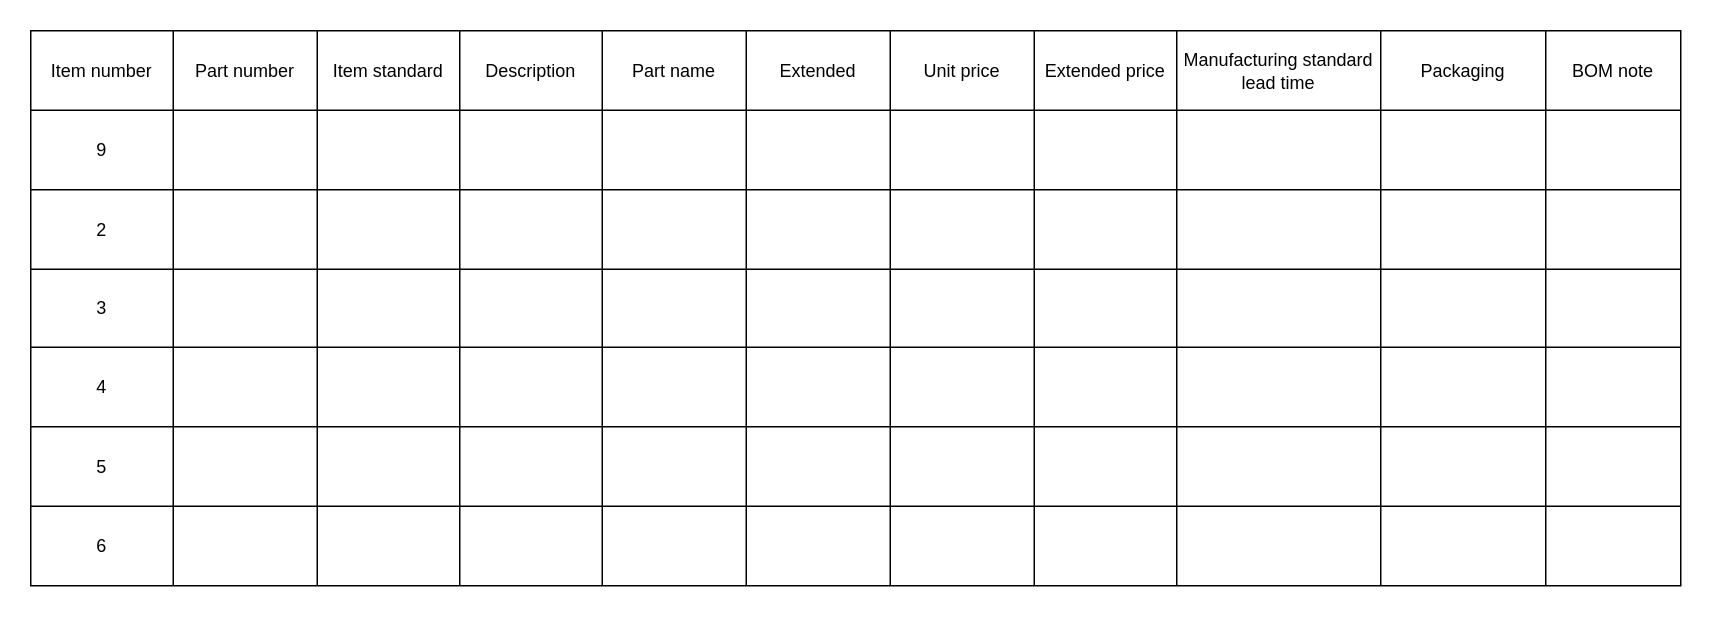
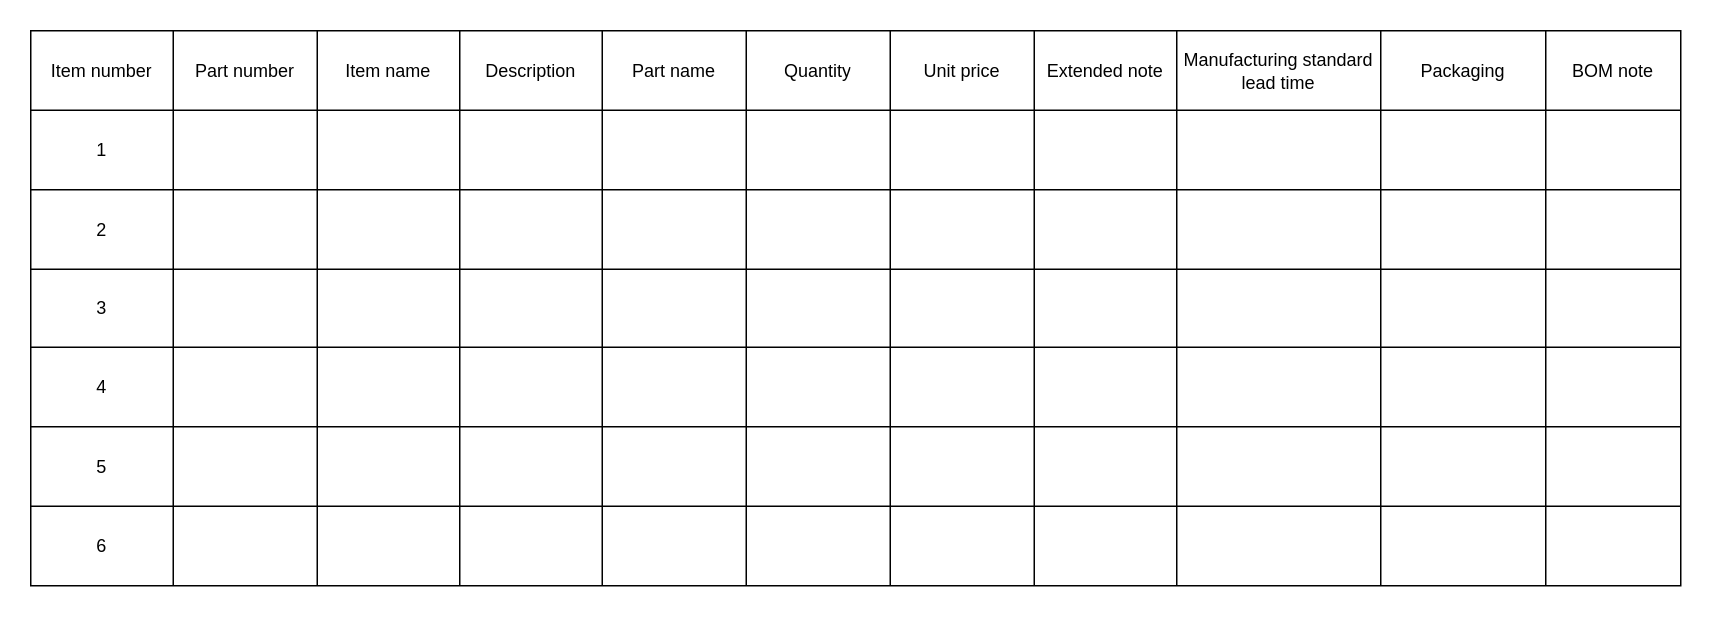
node "Item standard": label "Item standard" -> "Item name"
node "Extended": label "Extended" -> "Quantity"
node "Extended price": label "Extended price" -> "Extended note"
node "9": label "9" -> "1"
